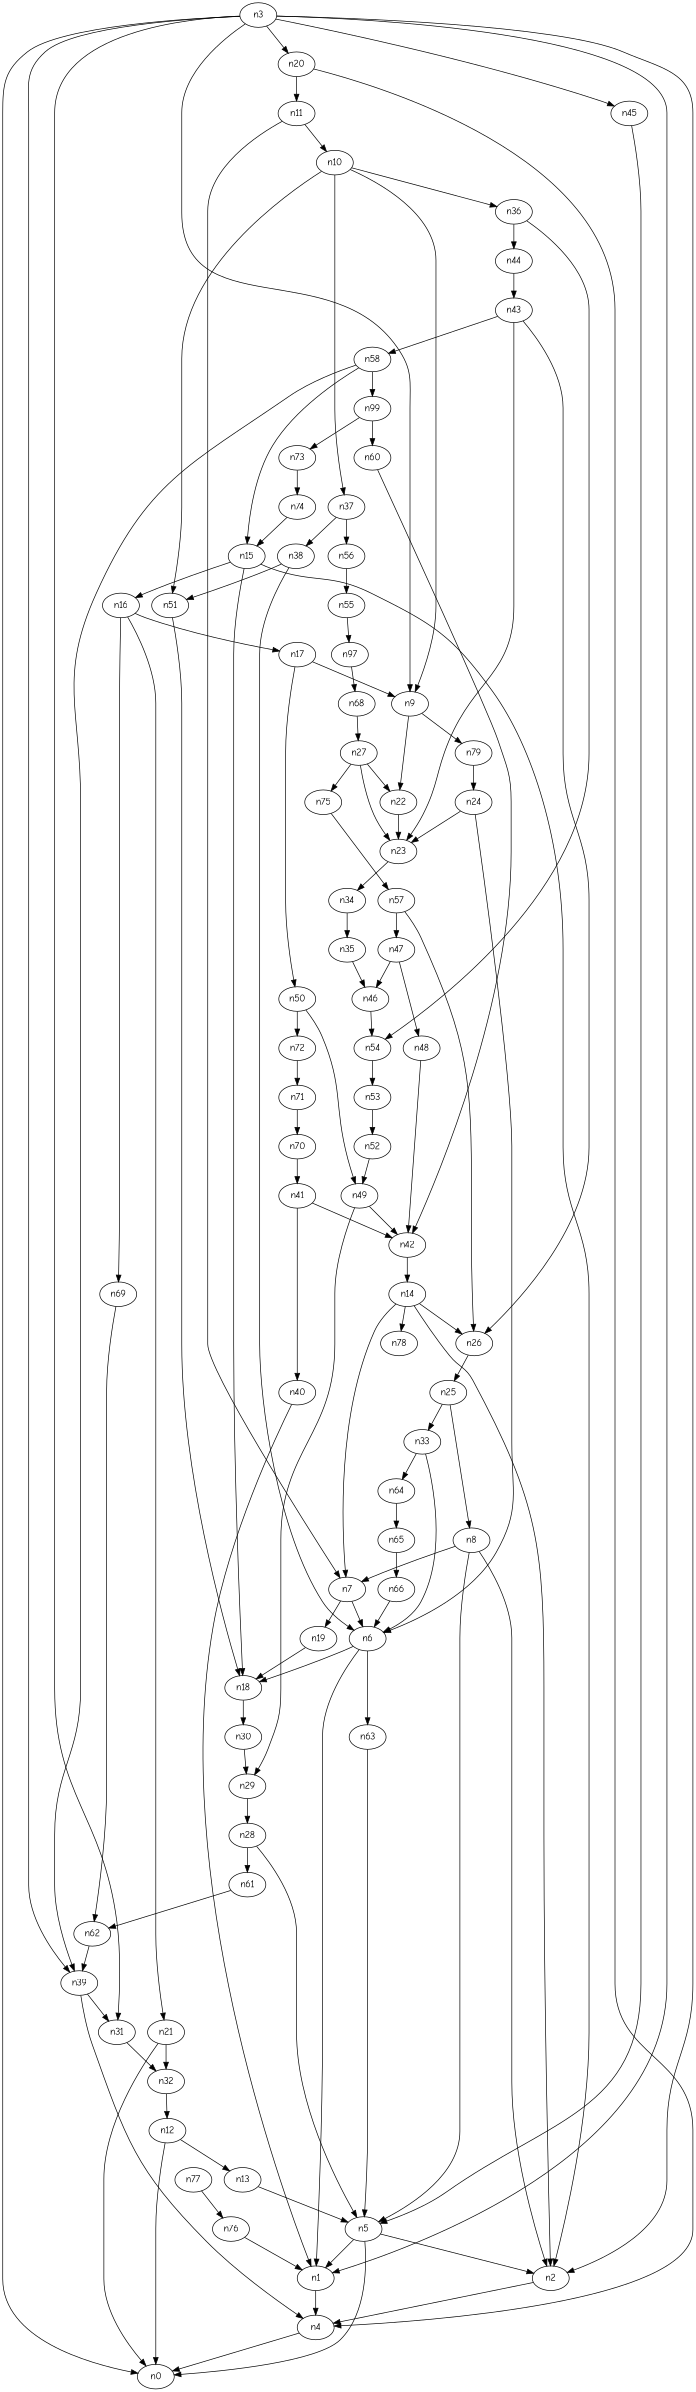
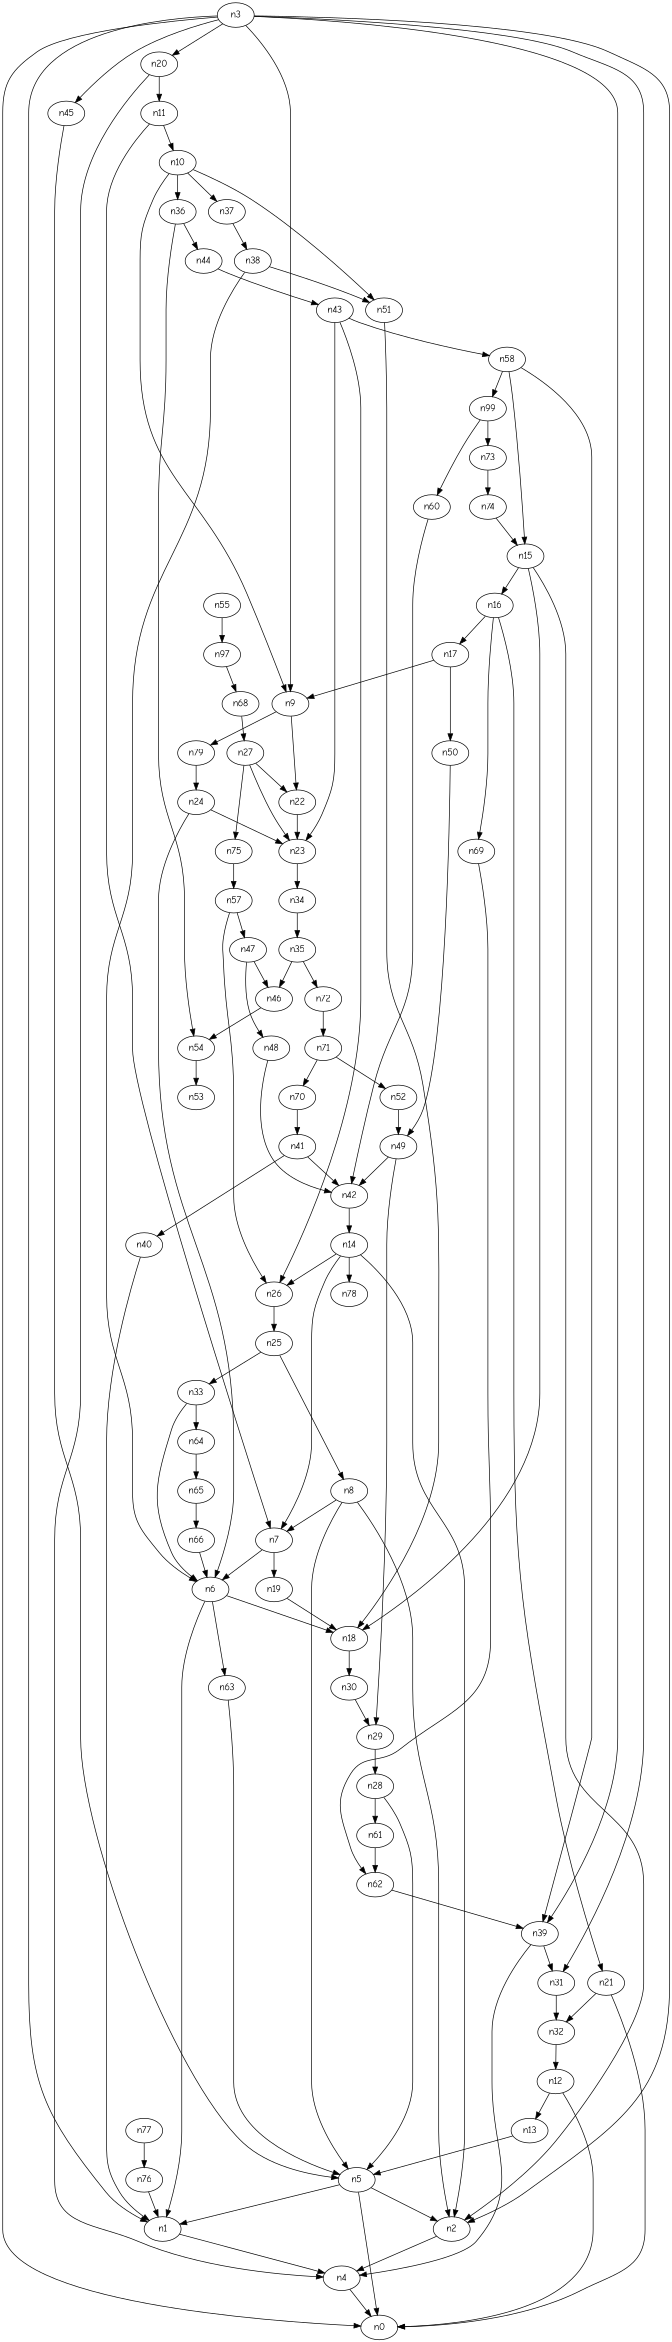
node "n56": removed
edge "n50" -> "n72": now "n35" -> "n72"
edge "n53" -> "n52": now "n71" -> "n52"
